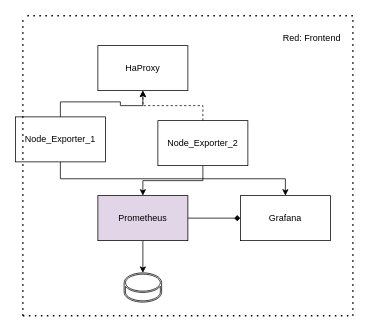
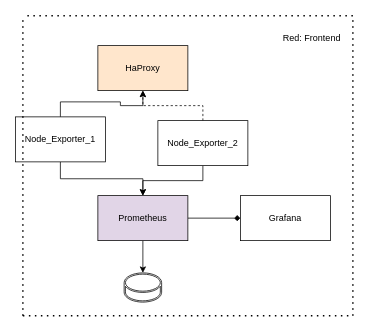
node "HaProxy": fillcolor #ffffff -> #ffe6cc
edge "Node_Exporter_1" -> "Grafana": now "Node_Exporter_1" -> "Prometheus"
